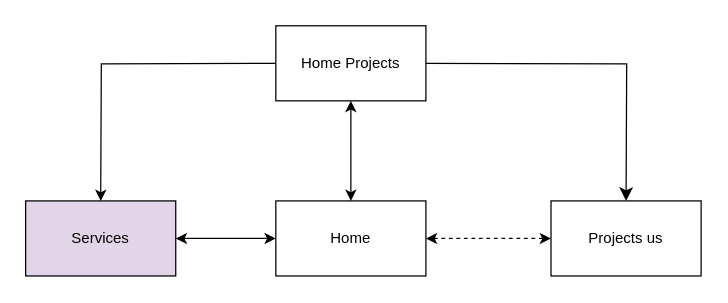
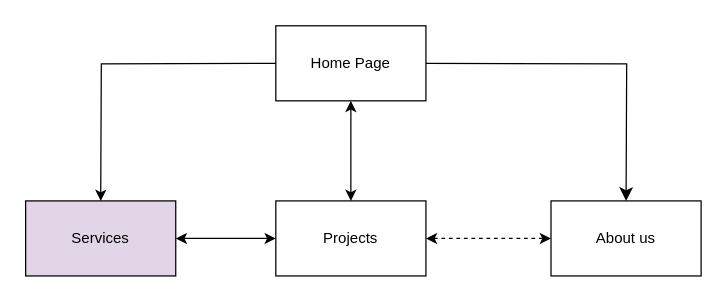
node "Home Projects": label "Home Projects" -> "Home Page"
node "Home": label "Home" -> "Projects"
node "Projects us": label "Projects us" -> "About us"
